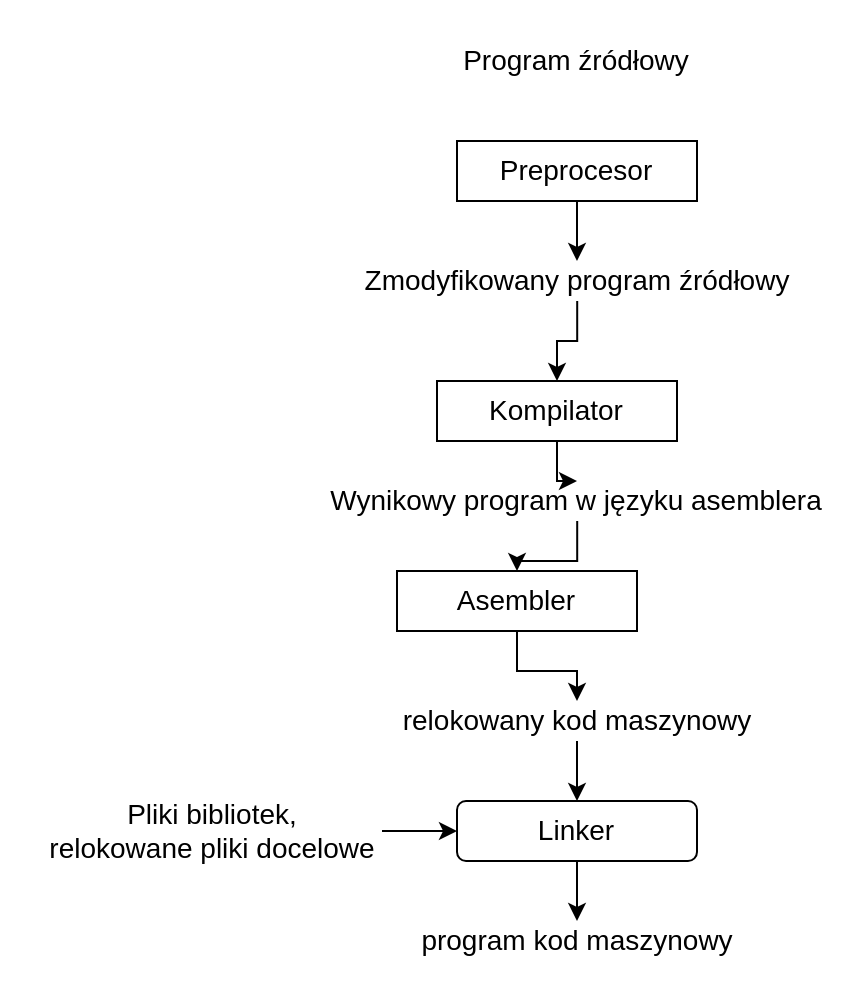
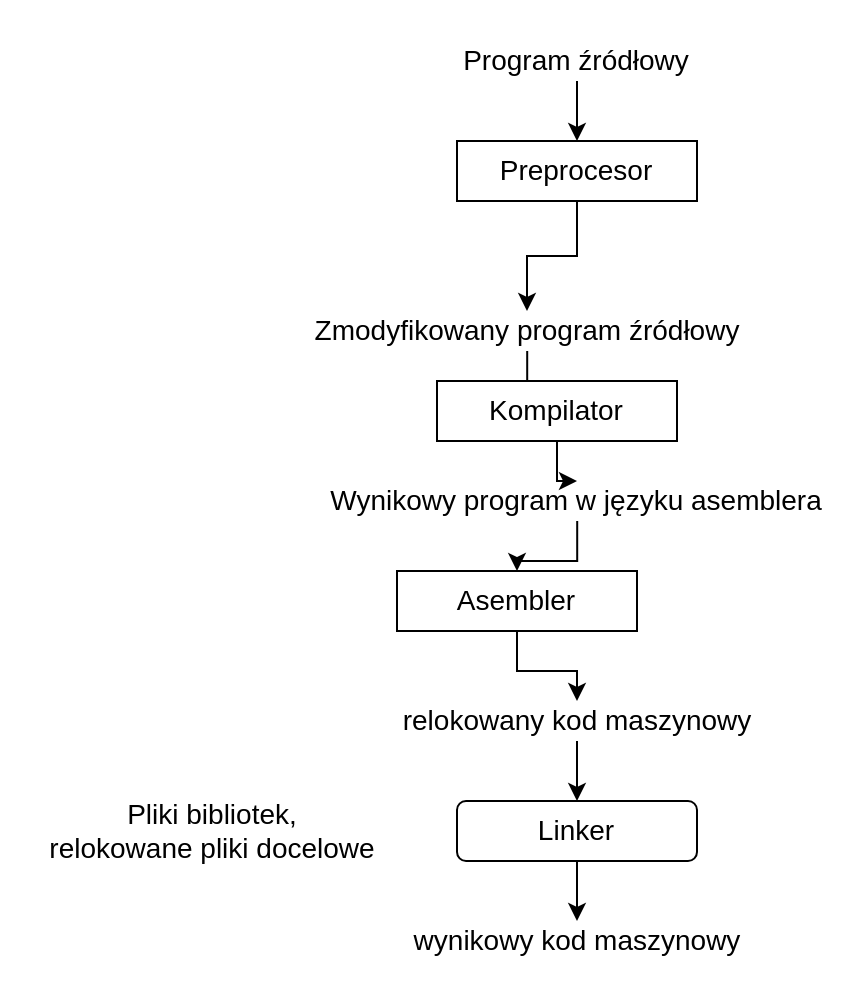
edge "Program źródłowy" -> "Preprocesor": added
node "Zmodyfikowany program źródłowy": moved (577, 281) -> (527, 331)
edge "Pliki bibliotek, relokowane pliki docelowe" -> "Linker": removed
node "program kod maszynowy": label "program kod maszynowy" -> "wynikowy kod maszynowy"
